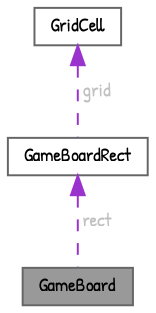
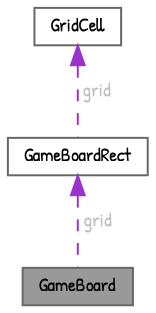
edge "GameBoard" -> "GameBoardRect": label " rect" -> " grid"
